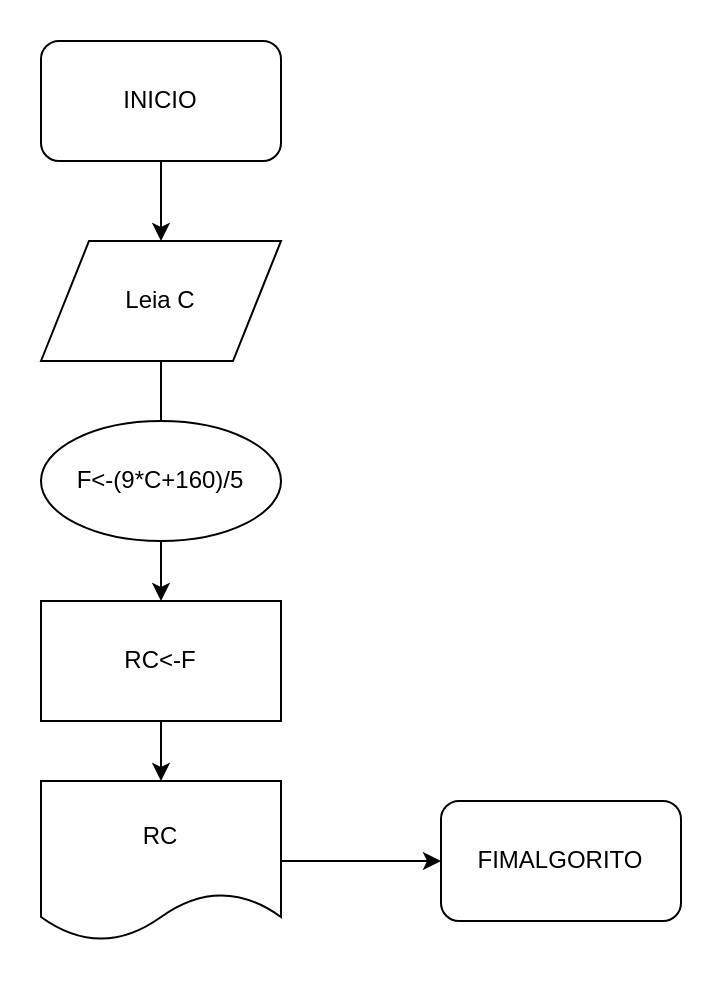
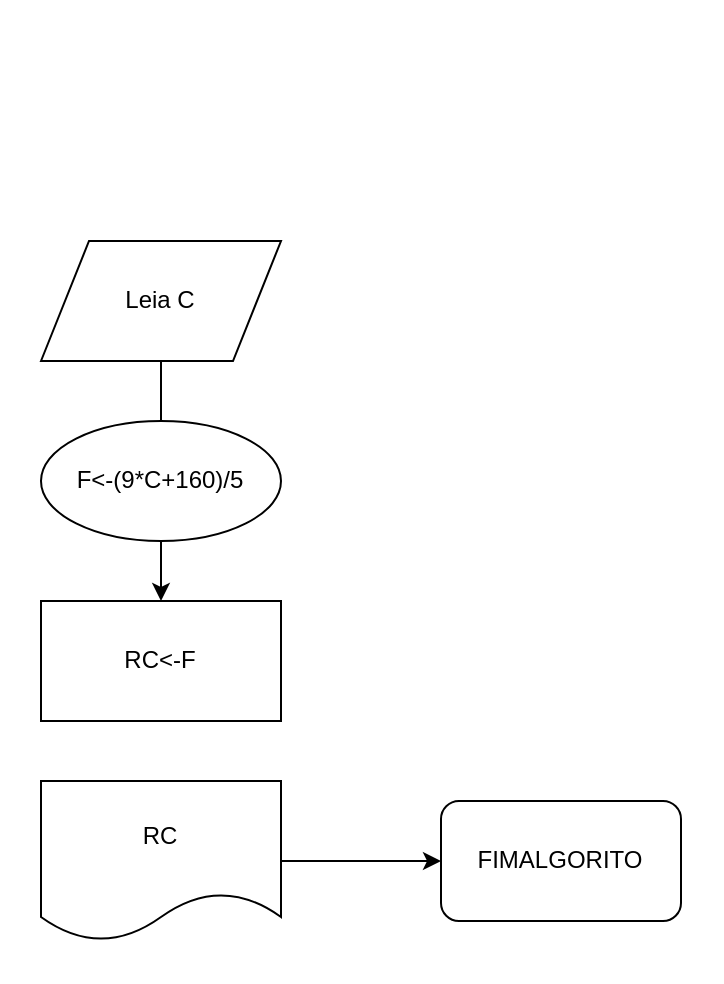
node "INICIO": removed
edge "INICIO" -> "Leia C": removed
edge "RC<-F" -> "RC": removed
